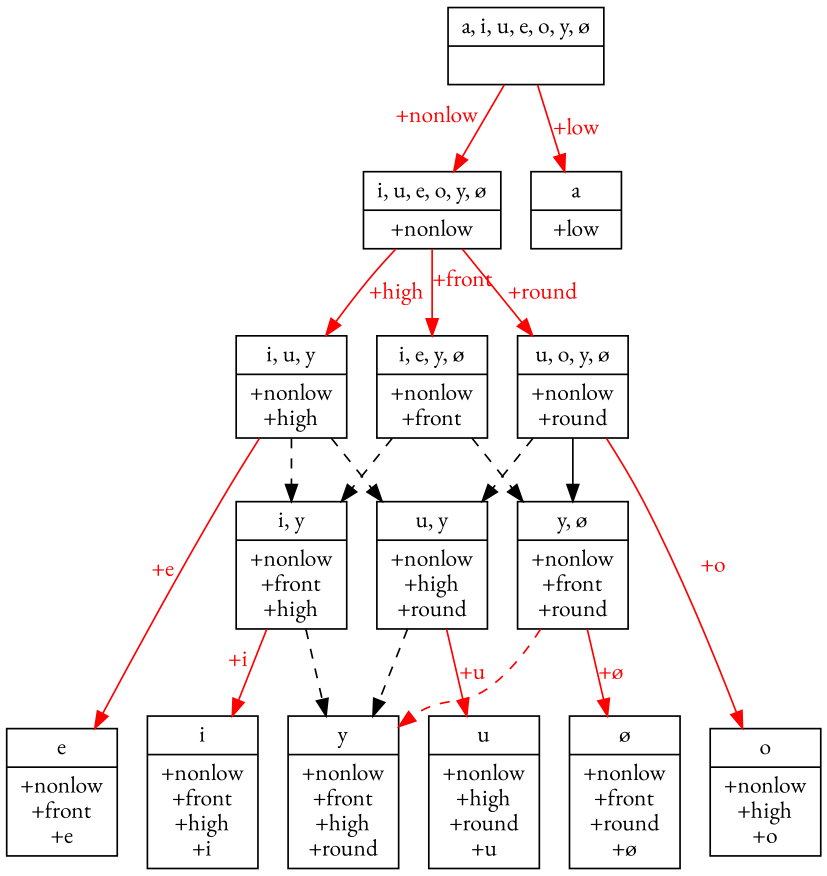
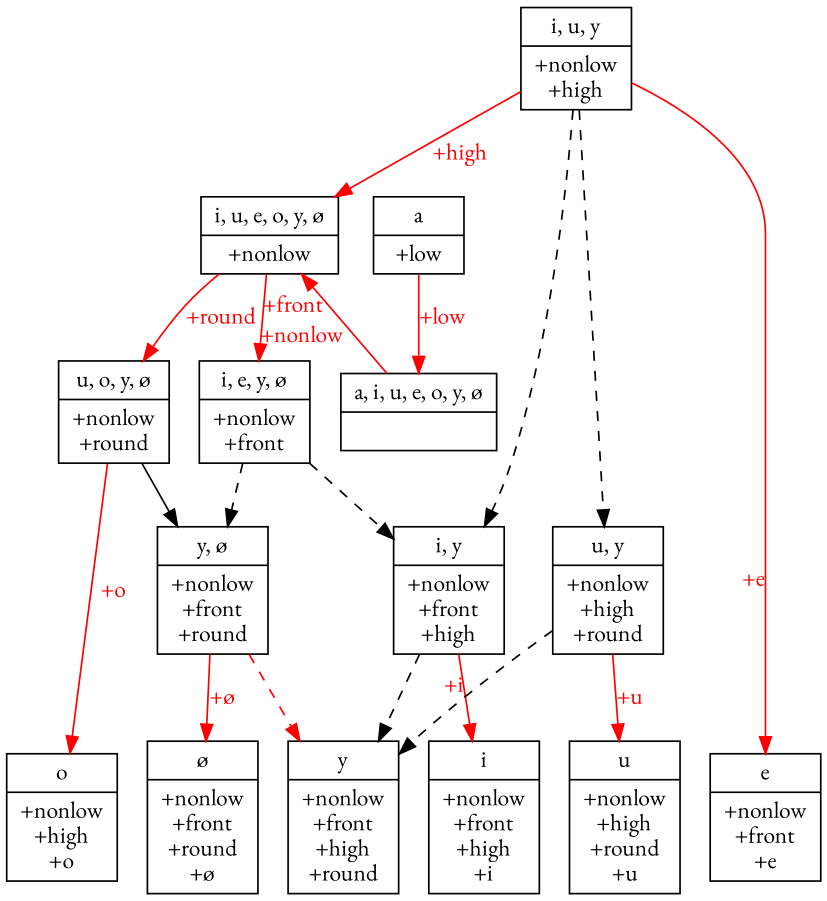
edge "a, i, u, e, o, y, ø" -> "a": reversed
edge "i, u, e, o, y, ø" -> "i, u, y": reversed
edge "u, o, y, ø" -> "u, y": removed
